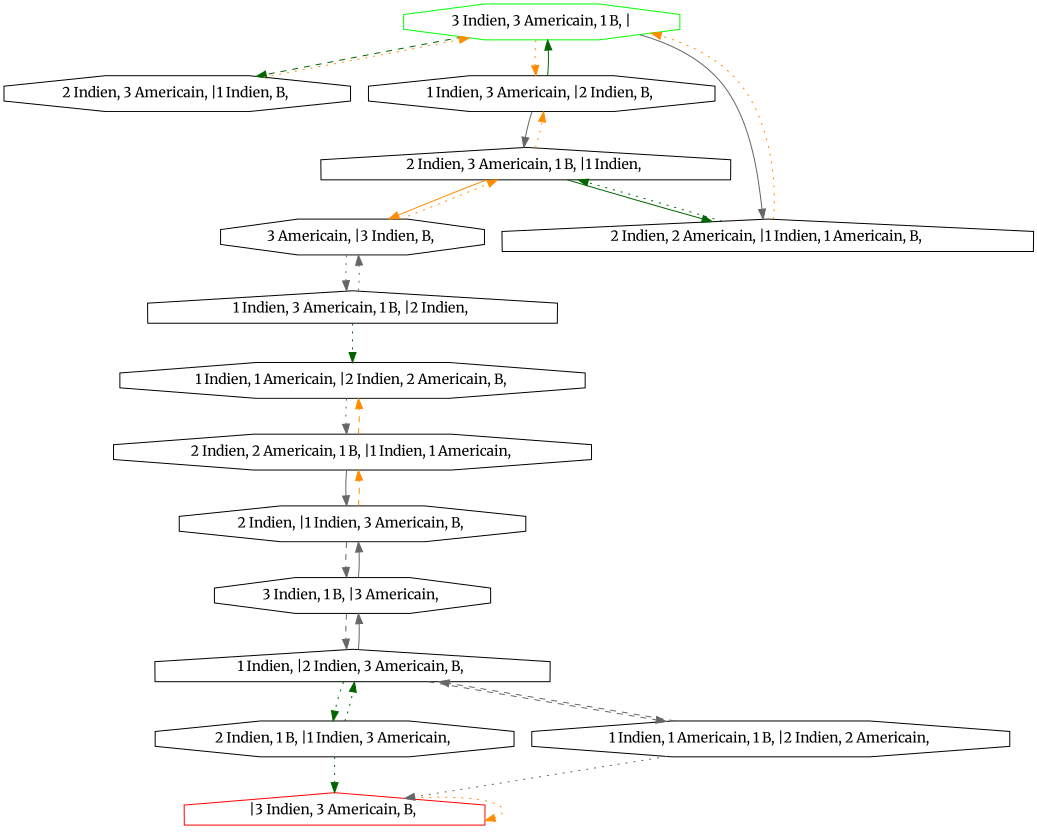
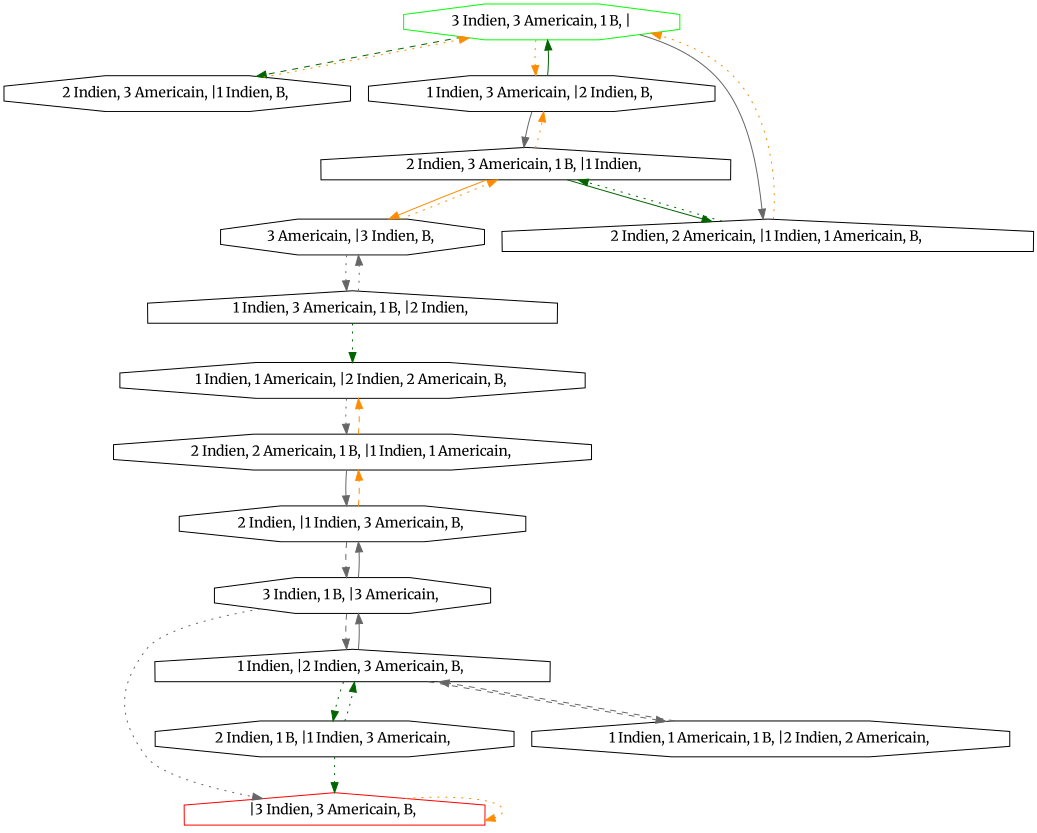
edge "1 Indien, 1 Americain, 1 B, |2 Indien, 2 Americain," -> "|3 Indien, 3 Americain, B,": now "3 Indien, 1 B, |3 Americain," -> "|3 Indien, 3 Americain, B,"
